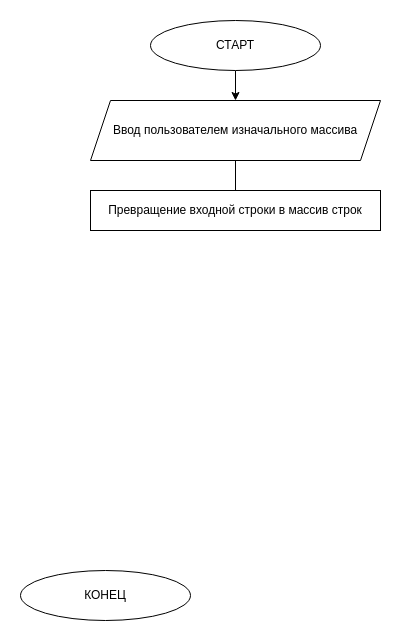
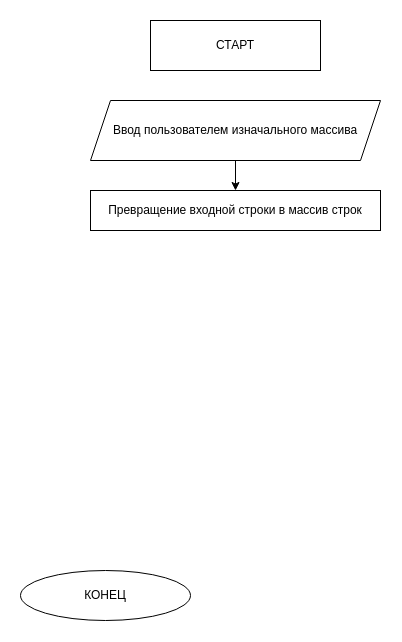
node "СТАРТ": shape ellipse -> rectangle
edge "СТАРТ" -> "Ввод пользователем изначального массива": removed
edge "Ввод пользователем изначального массива" -- "Превращение входной строки в массив строк": arrowhead none -> classic
